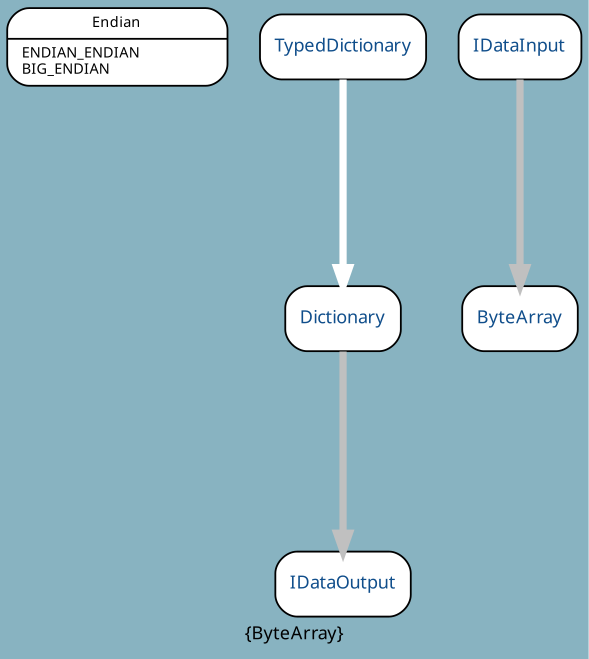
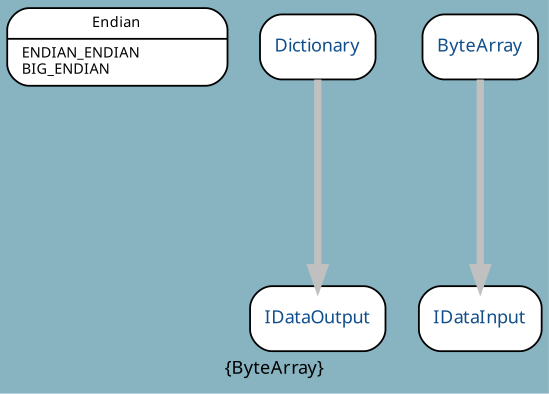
node "TypedDictionary": removed
edge "IDataInput" -> "ByteArray": reversed
